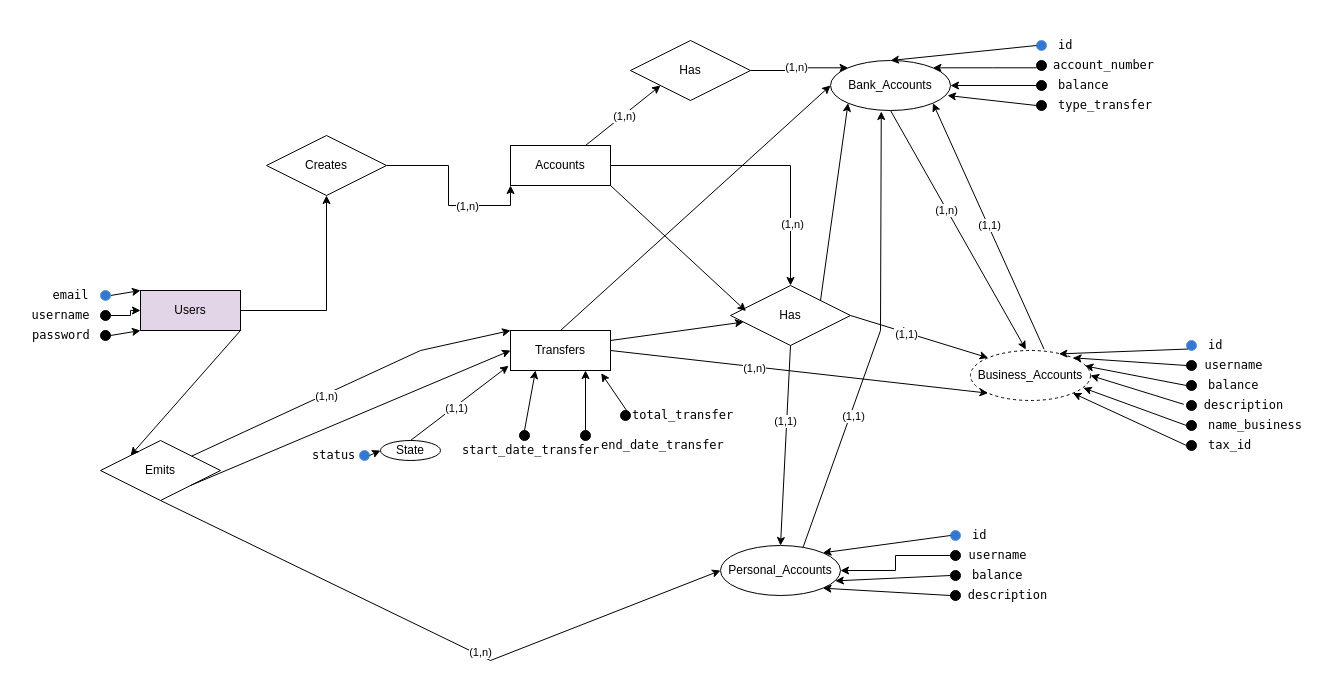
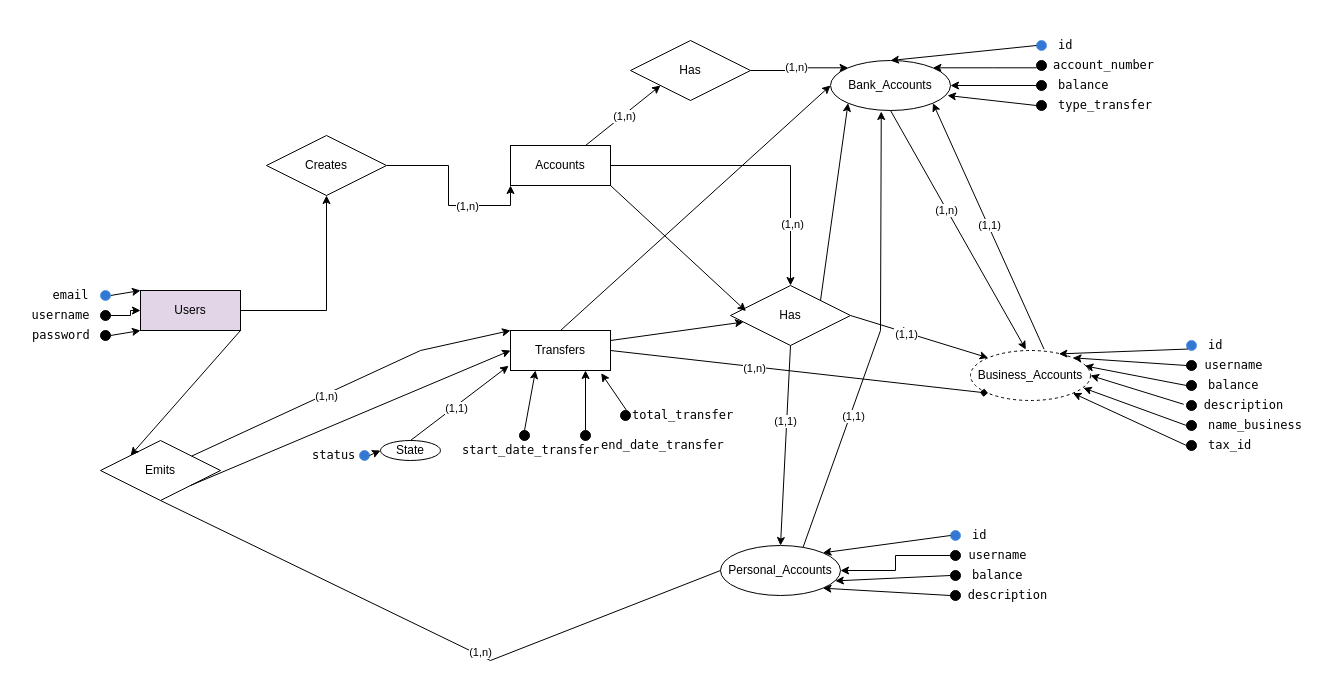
edge "Transfers" -> "Business_Accounts": arrowhead classic -> diamond
edge "Emits" -> "Personal_Accounts": arrowhead classic -> none
